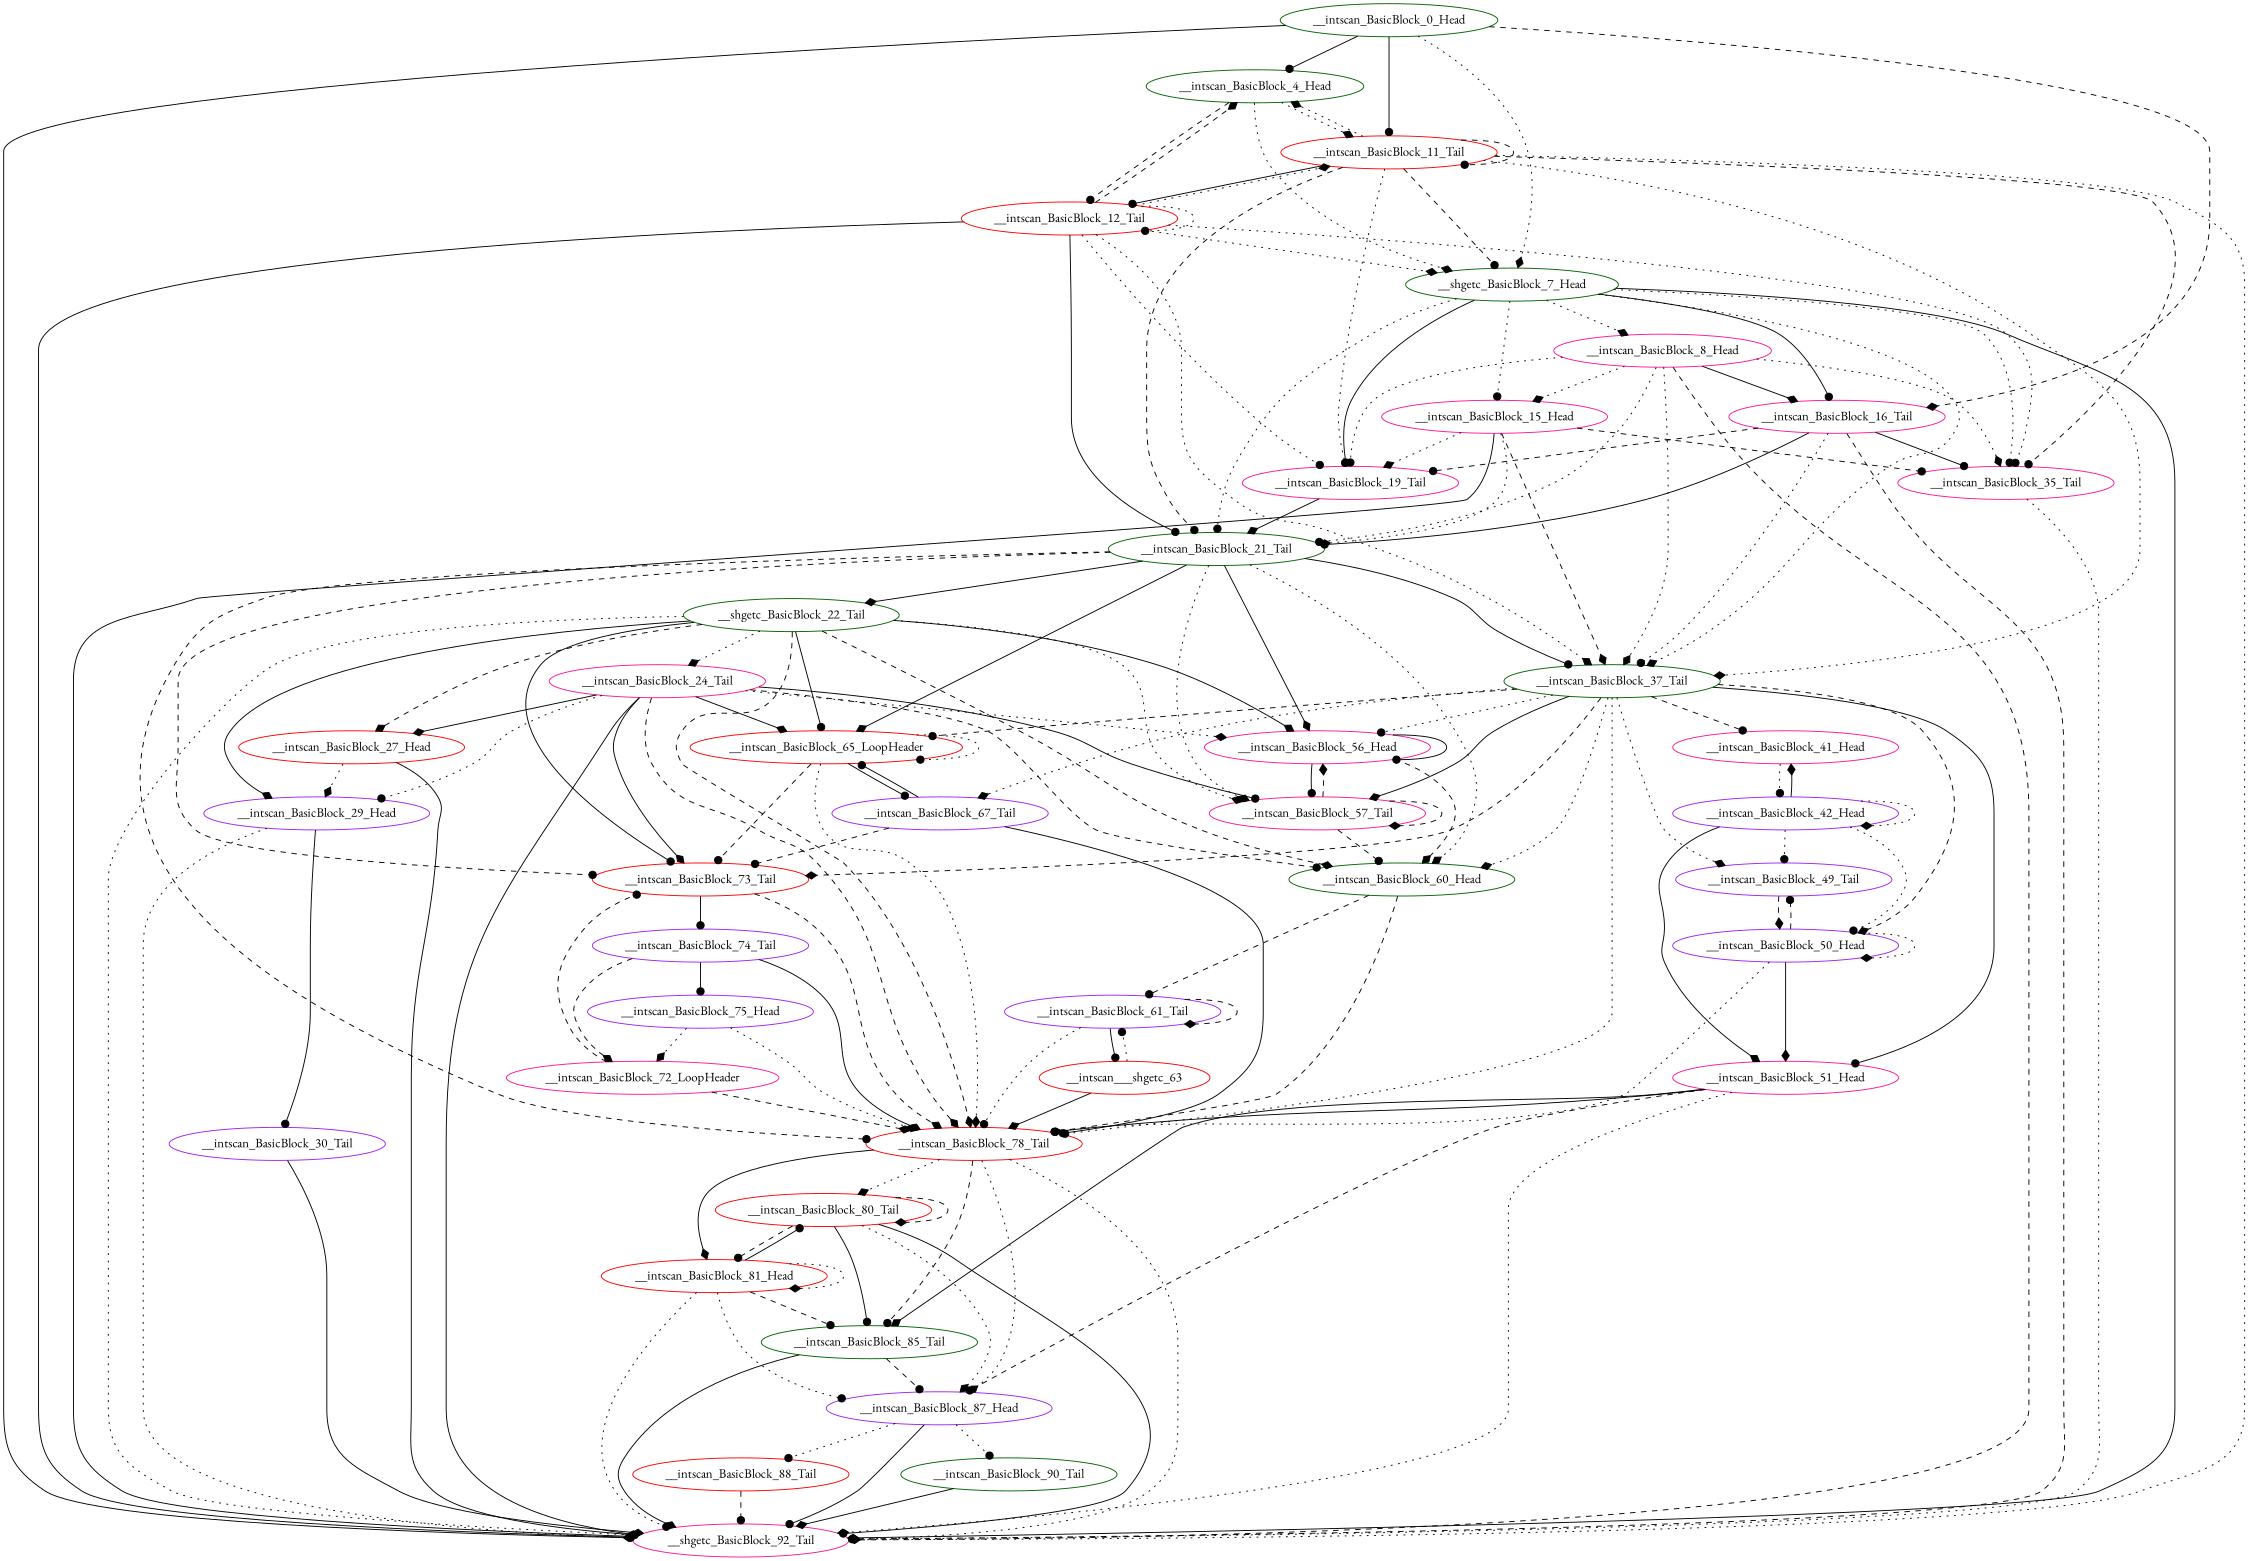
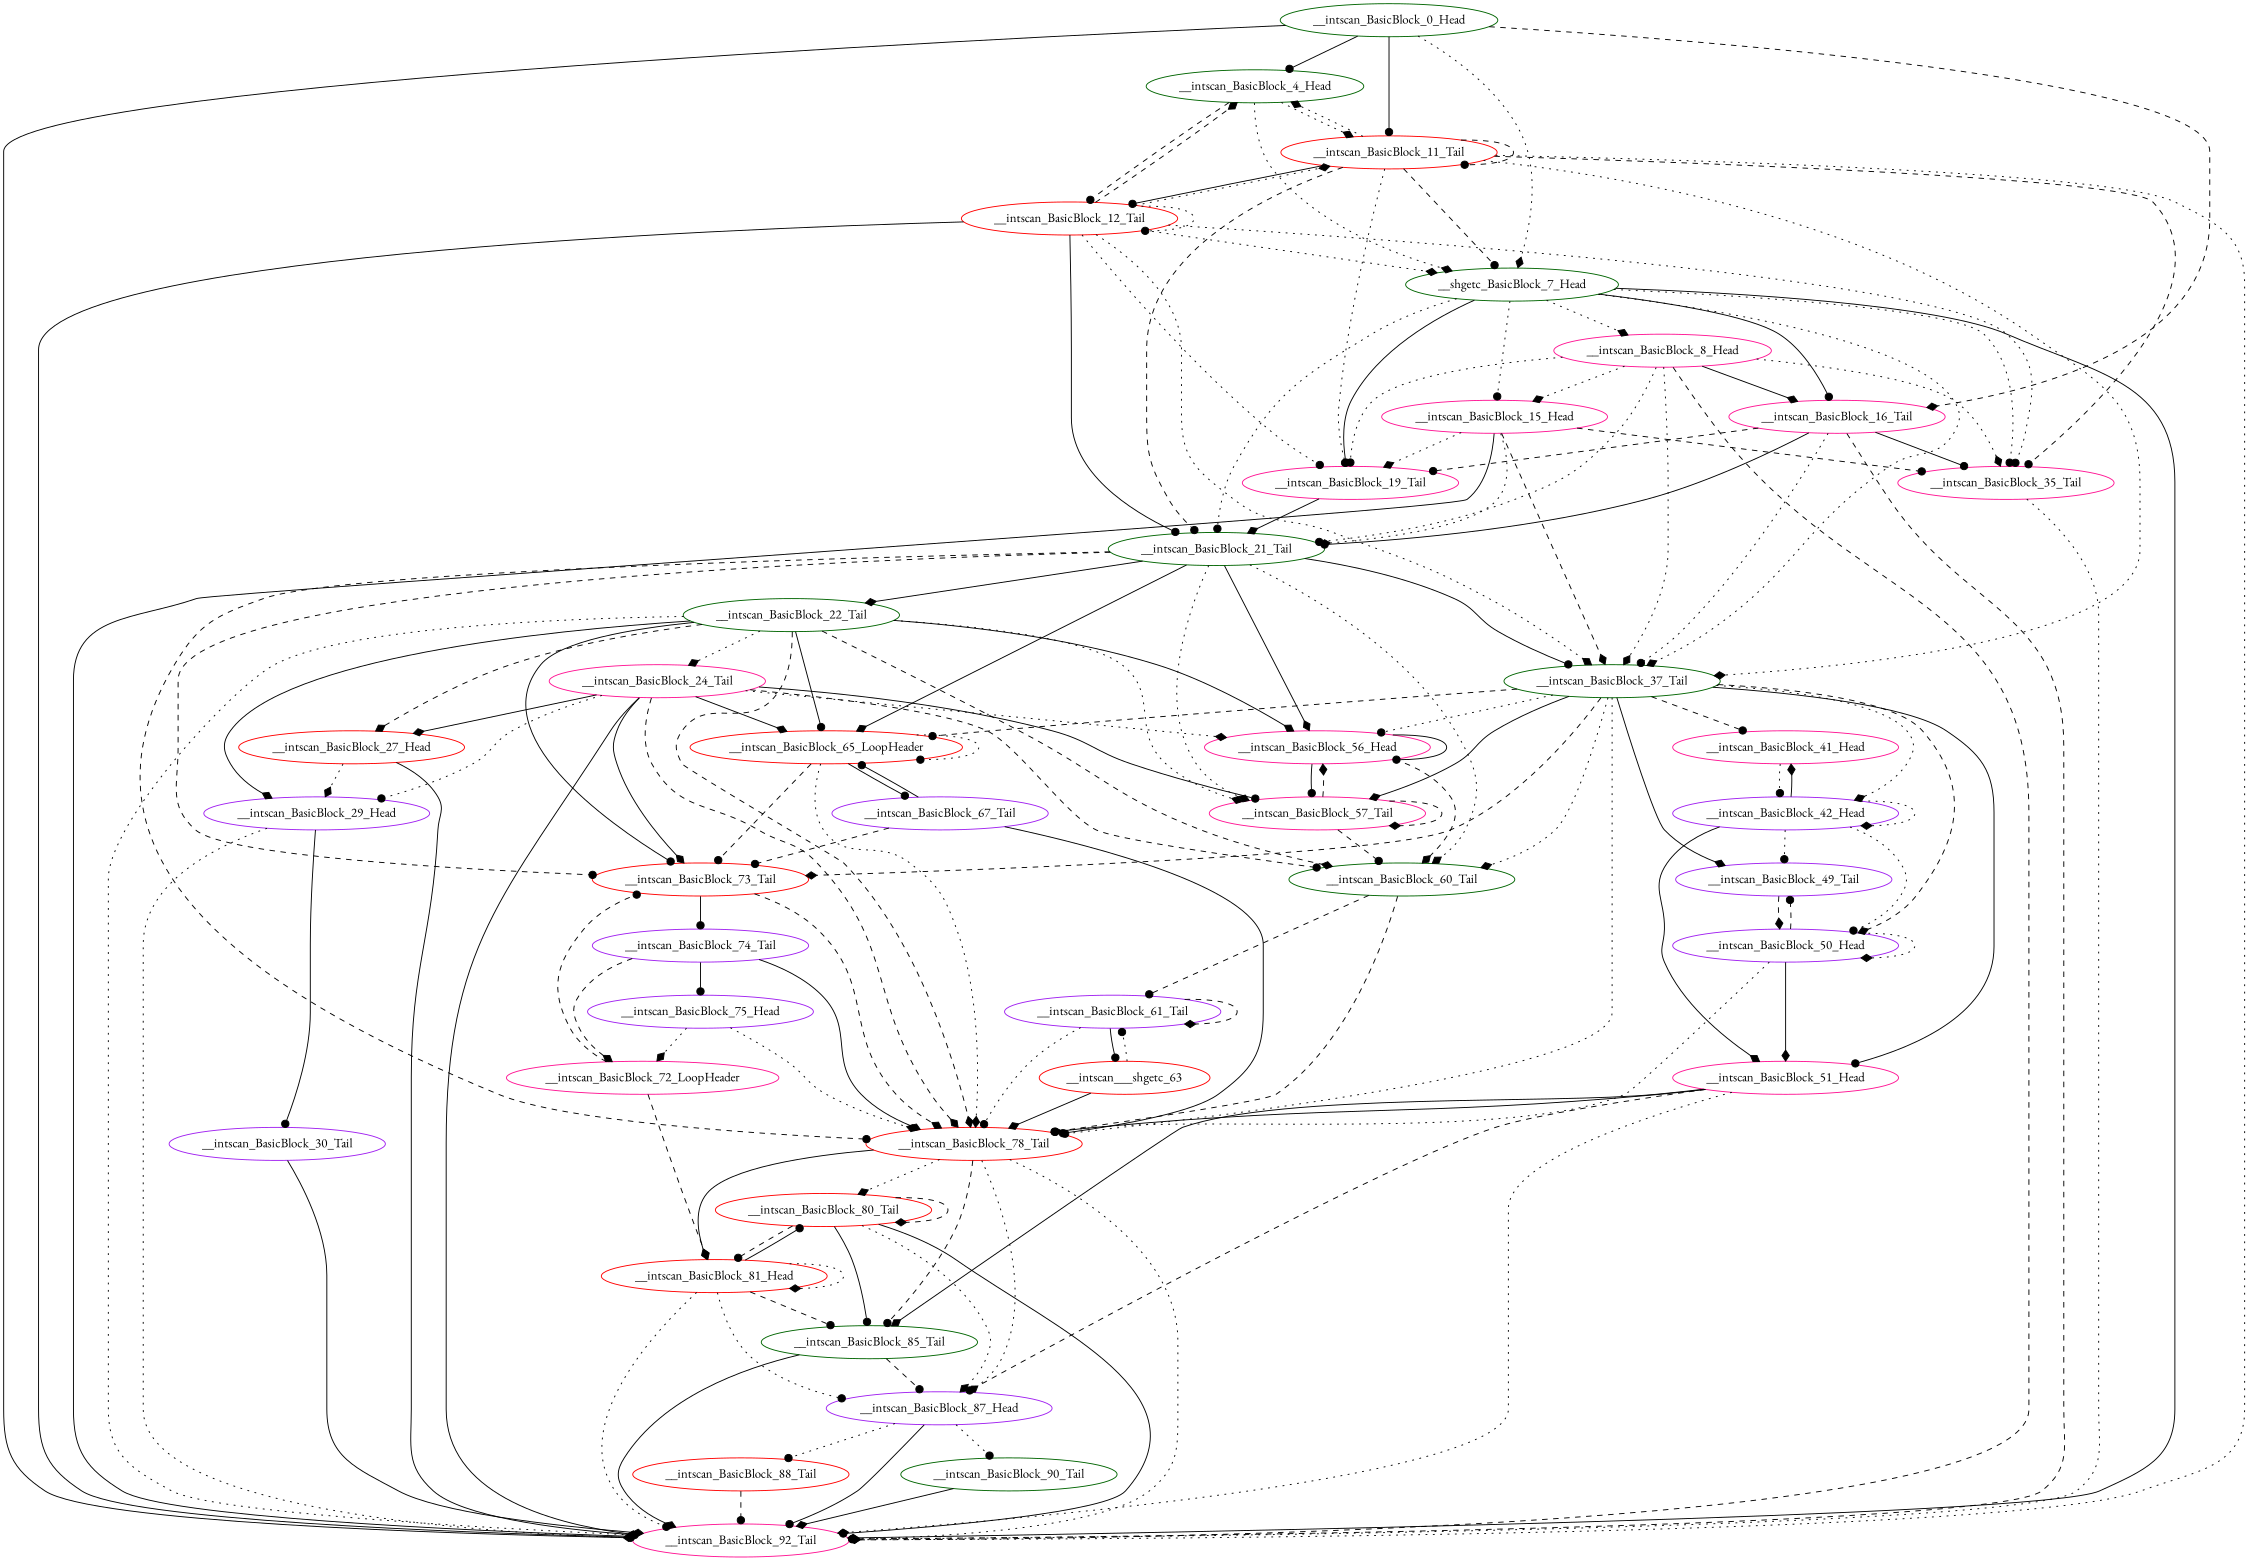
node "__shgetc_BasicBlock_22_Tail": label "__shgetc_BasicBlock_22_Tail" -> "__intscan_BasicBlock_22_Tail"
edge "__intscan_BasicBlock_37_Tail" -> "__intscan_BasicBlock_67_Tail": now "__intscan_BasicBlock_37_Tail" -> "__intscan_BasicBlock_42_Head"
edge "__intscan_BasicBlock_37_Tail" -> "__intscan_BasicBlock_49_Tail": style dotted -> solid
node "__intscan_BasicBlock_60_Head": label "__intscan_BasicBlock_60_Head" -> "__intscan_BasicBlock_60_Tail"
edge "__intscan_BasicBlock_72_LoopHeader" -> "__intscan_BasicBlock_78_Tail": now "__intscan_BasicBlock_72_LoopHeader" -> "__intscan_BasicBlock_81_Head"
node "__shgetc_BasicBlock_92_Tail": label "__shgetc_BasicBlock_92_Tail" -> "__intscan_BasicBlock_92_Tail"
